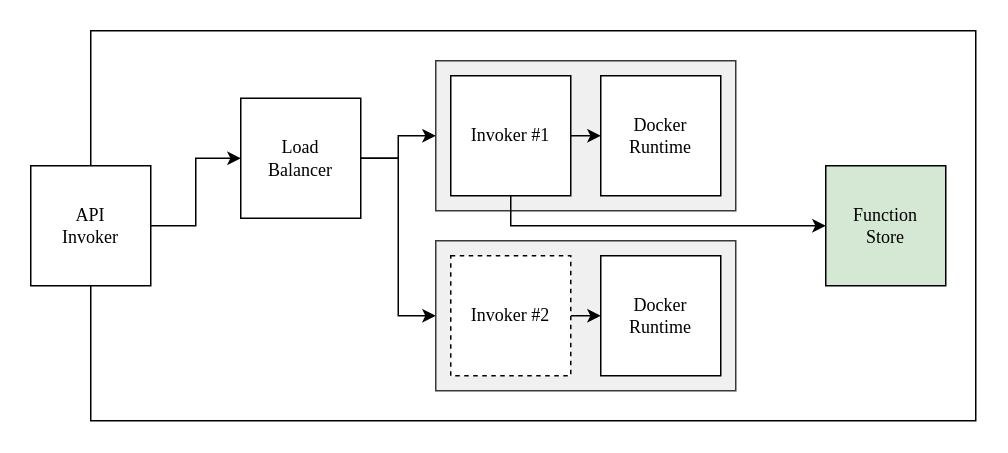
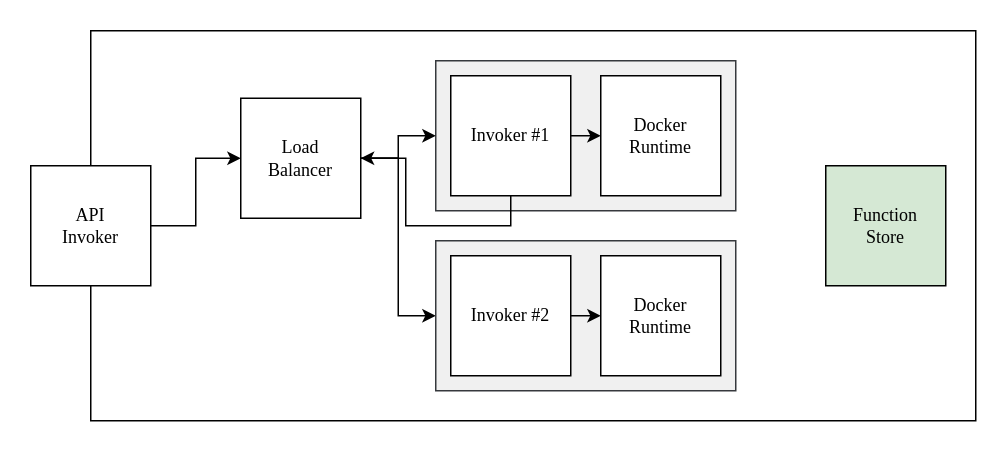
edge "Invoker #1" -> "Function Store": now "Invoker #1" -> "Load Balancer"
node "Invoker #2": style dashed -> solid
